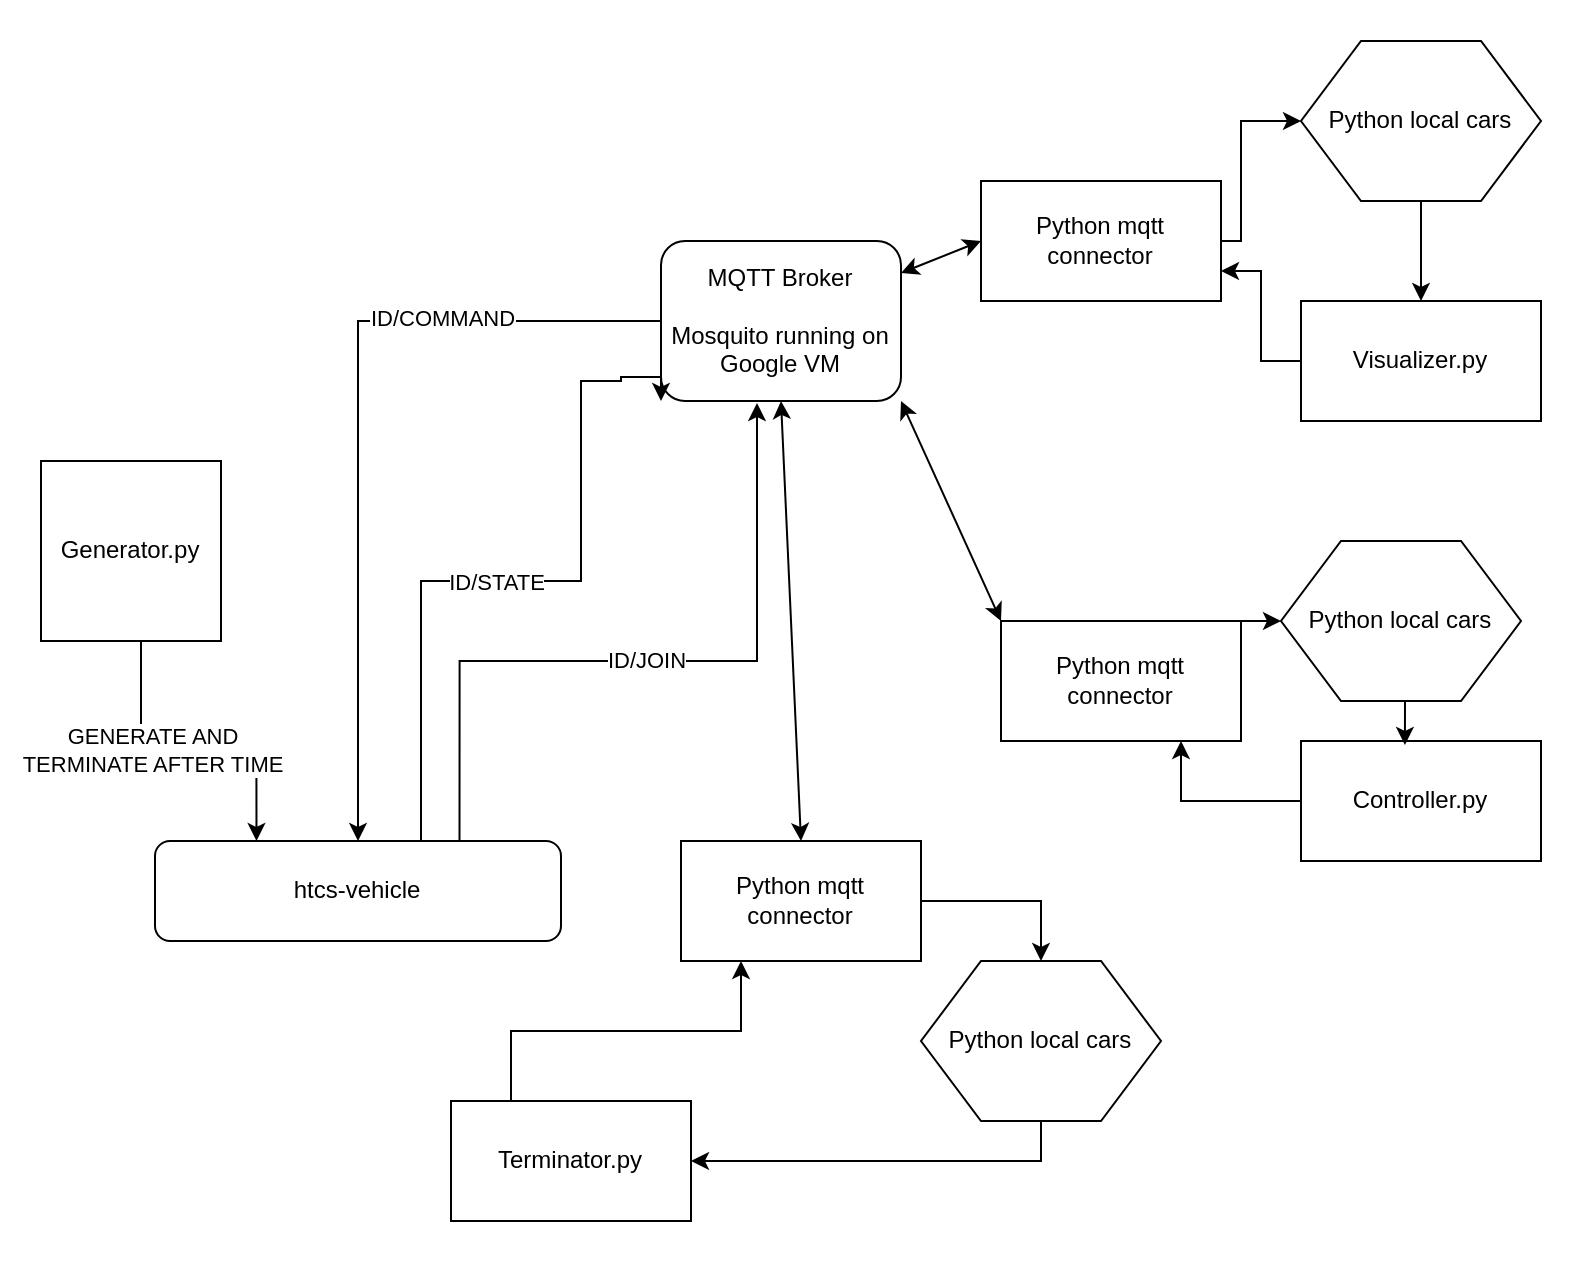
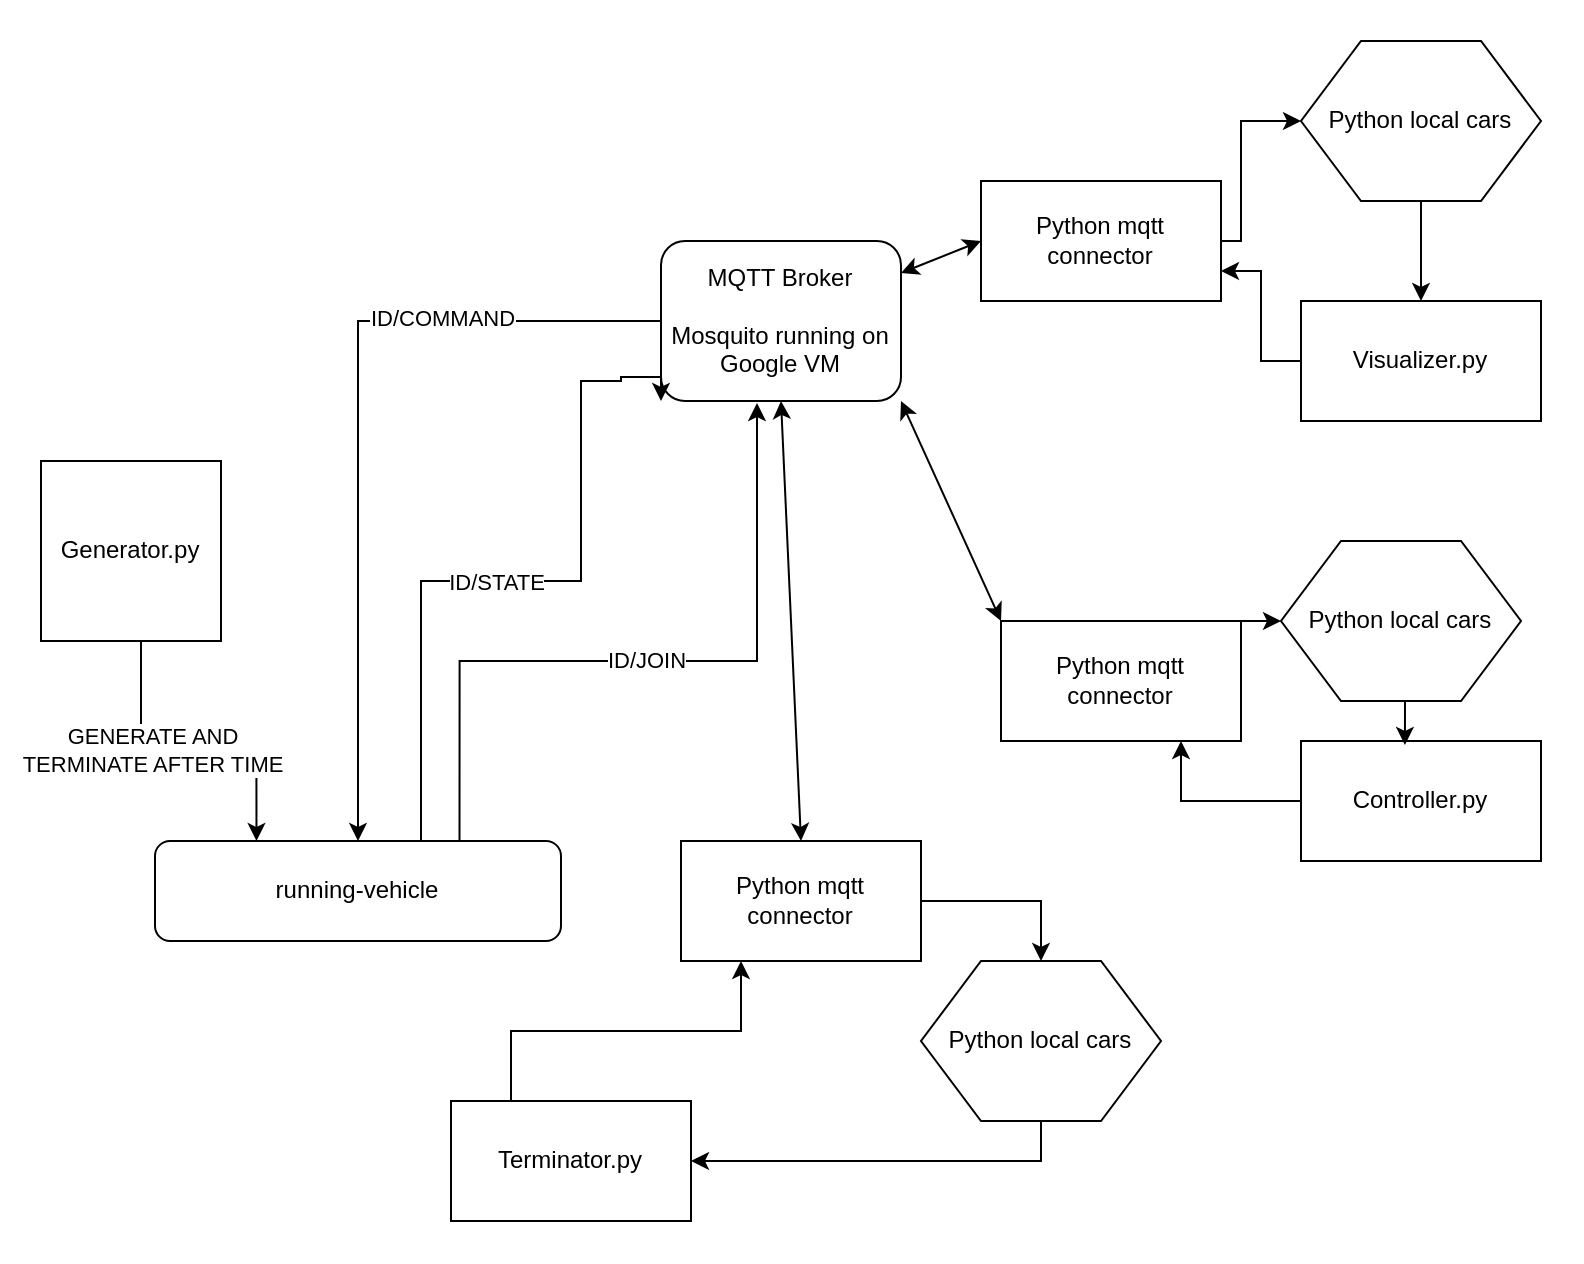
node "htcs-vehicle": label "htcs-vehicle" -> "running-vehicle"
